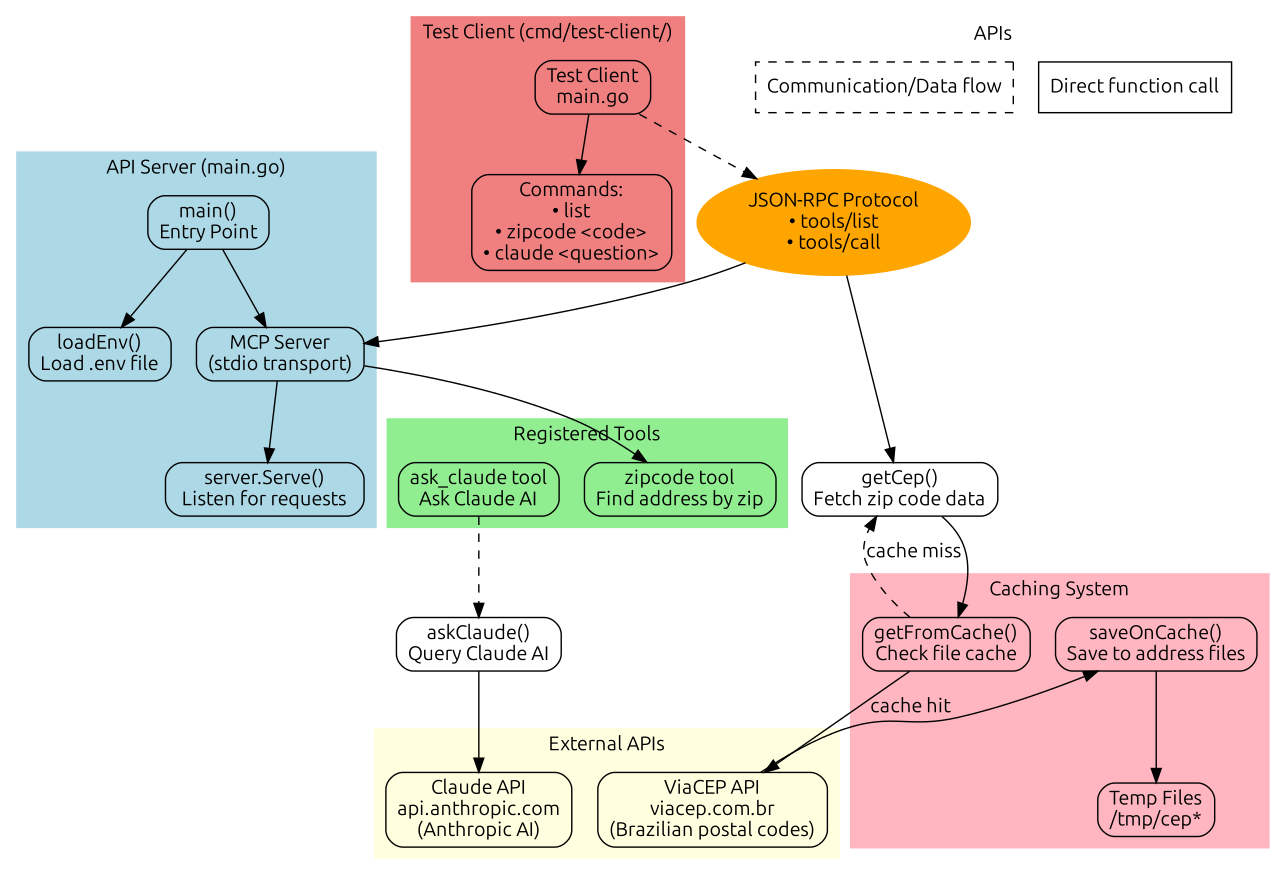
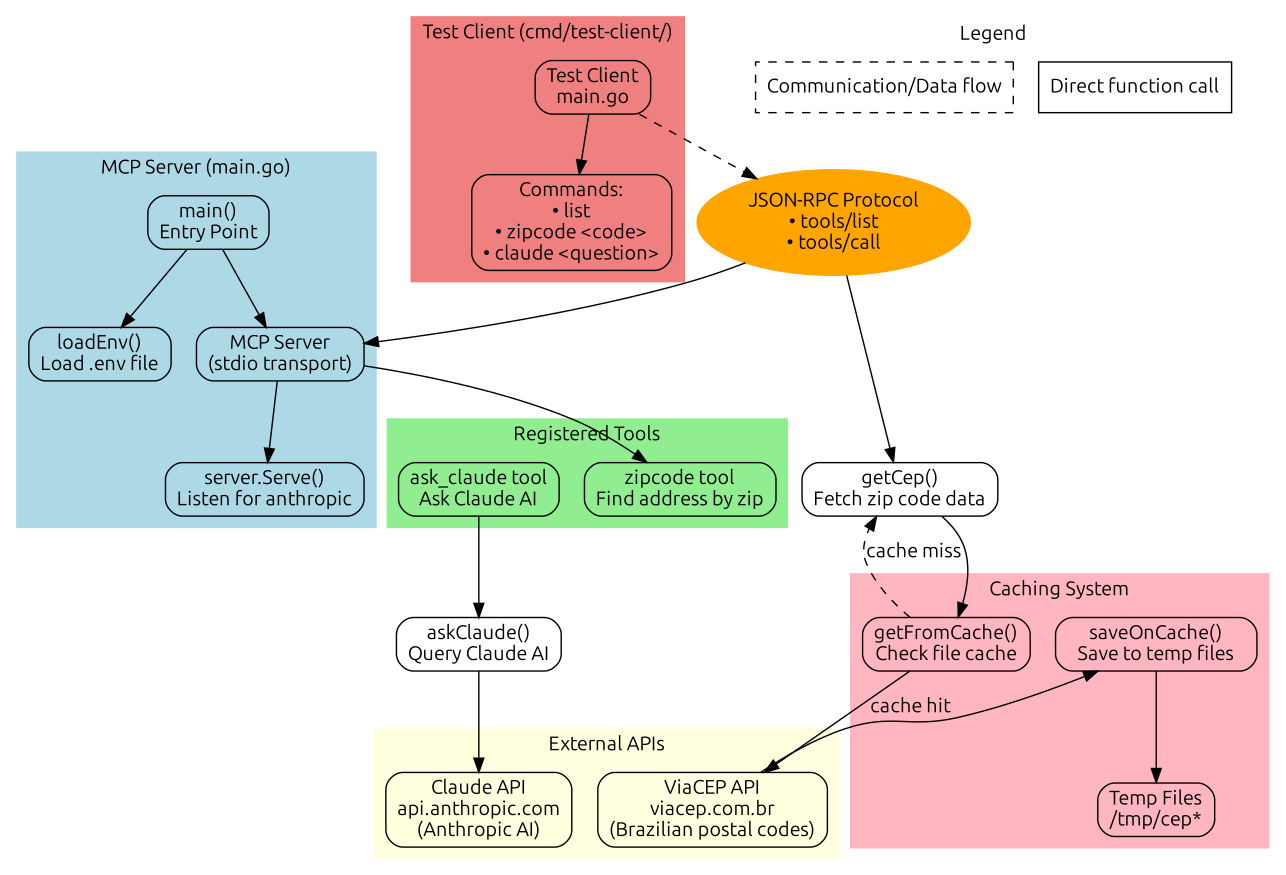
cluster "APIs": label "APIs" -> "Legend"
cluster "API Server (main.go)": label "API Server (main.go)" -> "MCP Server (main.go)"
node "server.Serve() Listen for requests": label "server.Serve() Listen for requests" -> "server.Serve() Listen for anthropic"
edge "ask_claude tool Ask Claude AI" -> "askClaude() Query Claude AI": style dashed -> solid
node "saveOnCache() Save to address files": label "saveOnCache() Save to address files" -> "saveOnCache() Save to temp files"
